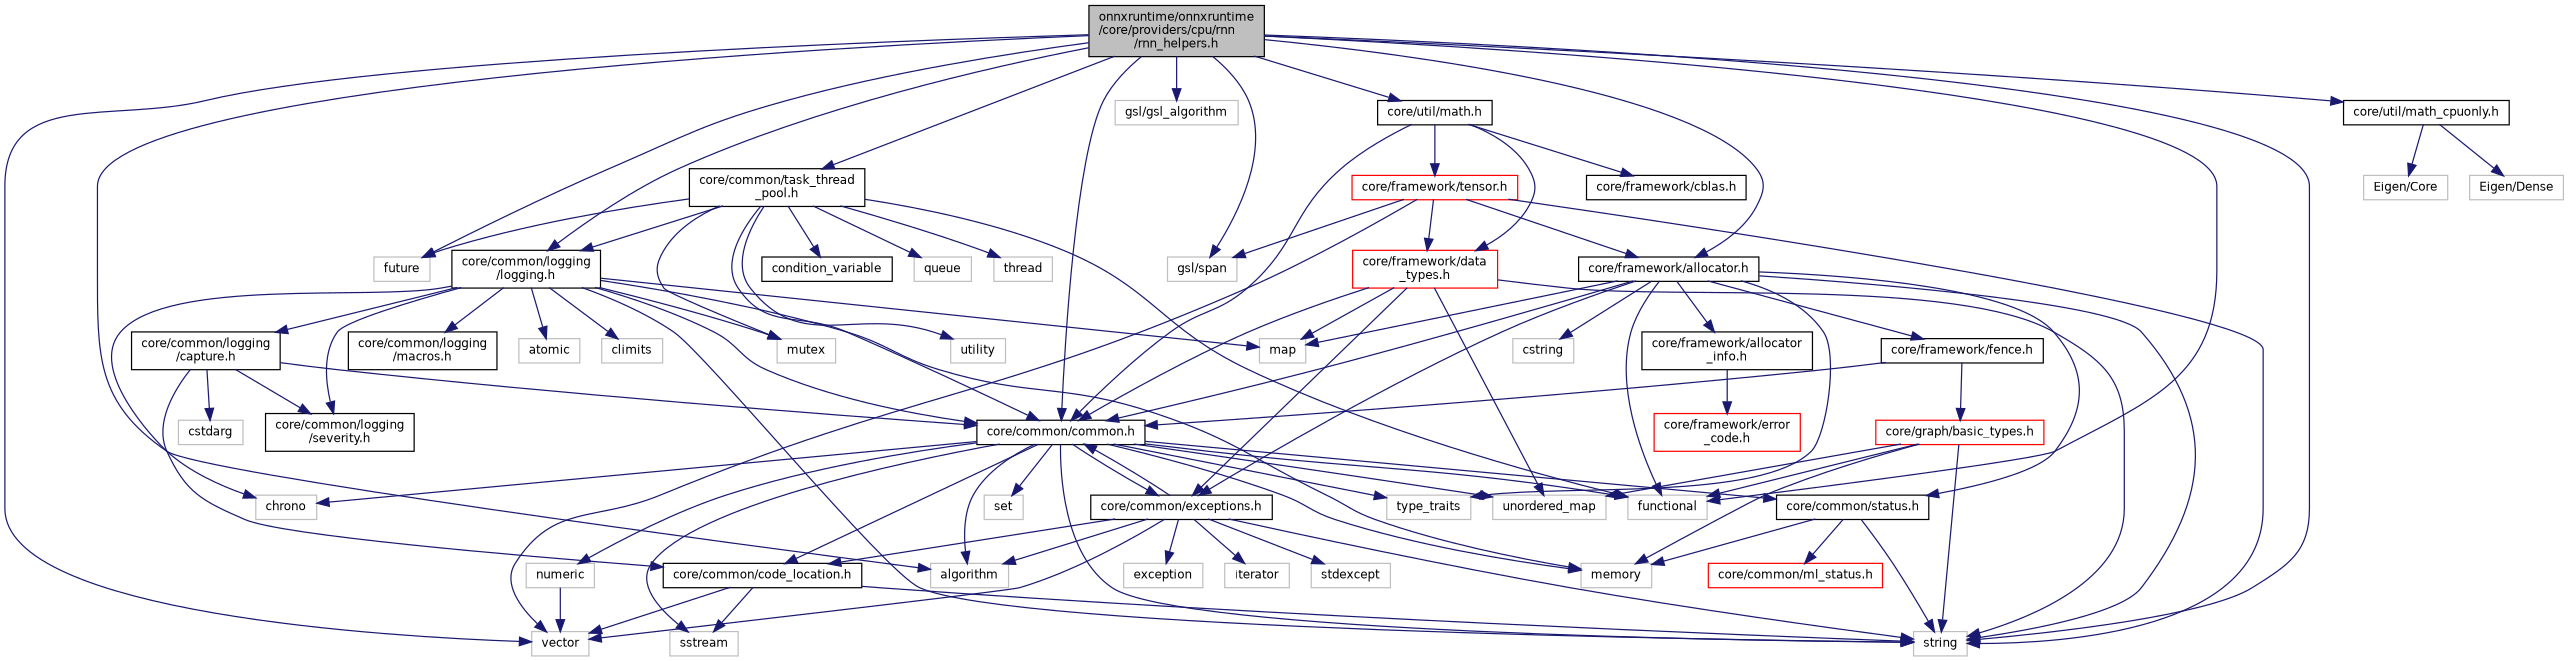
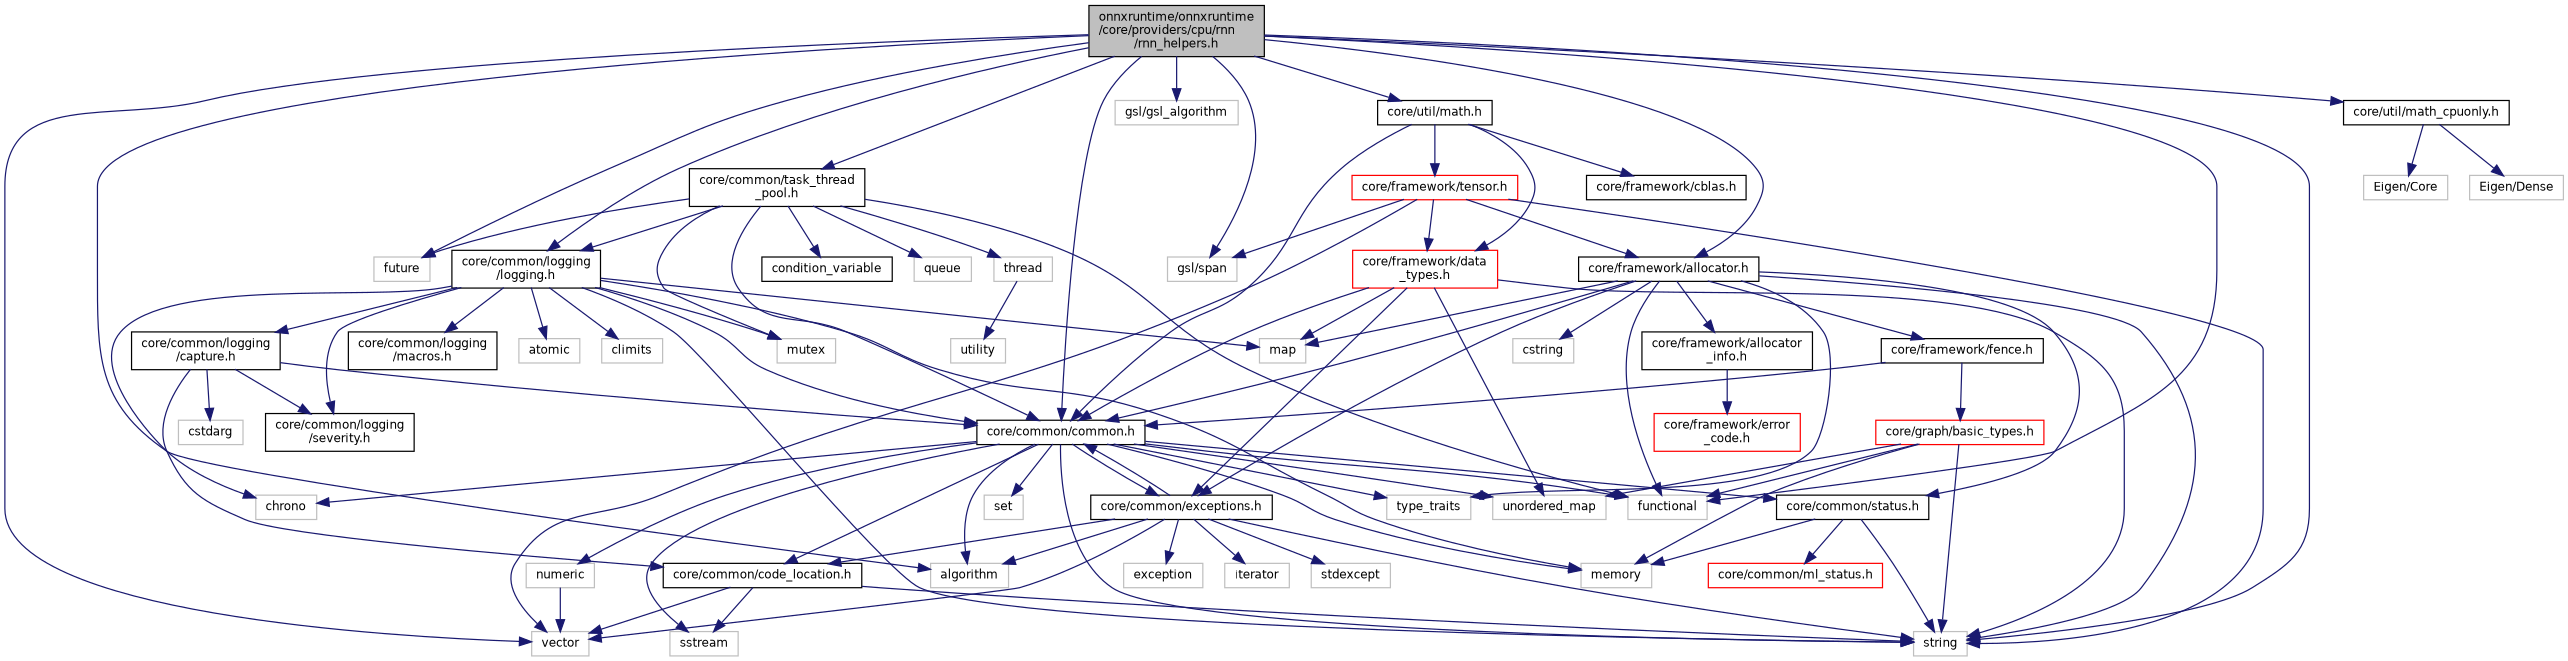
edge "core/common/task_thread _pool.h" -> "utility": now "thread" -> "utility"
